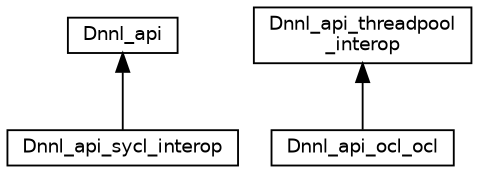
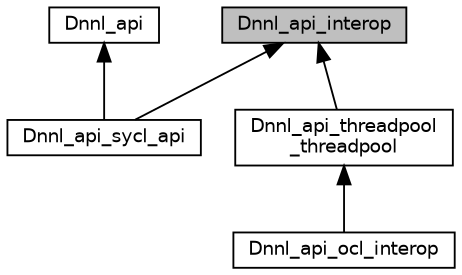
node "Dnnl_api_interop": added
node "Dnnl_api_threadpool _interop": label "Dnnl_api_threadpool _interop" -> "Dnnl_api_threadpool _threadpool"
node "Dnnl_api_sycl_interop": label "Dnnl_api_sycl_interop" -> "Dnnl_api_sycl_api"
node "Dnnl_api_ocl_ocl": label "Dnnl_api_ocl_ocl" -> "Dnnl_api_ocl_interop"
